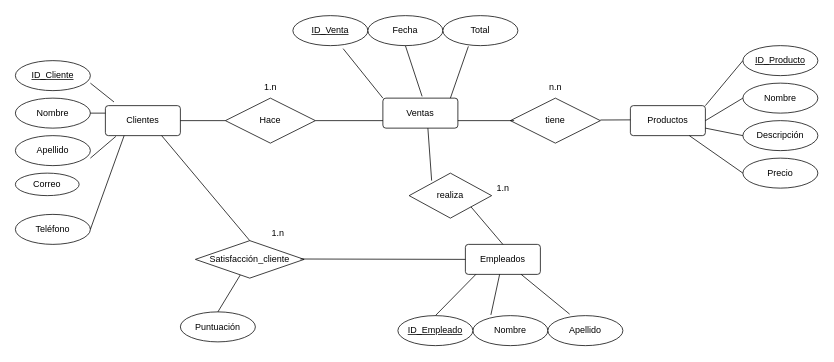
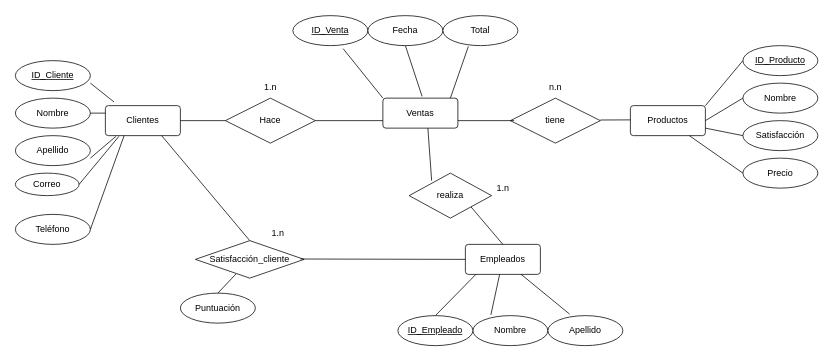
node "Descripción": label "Descripción" -> "Satisfacción"
edge "Clientes" -- "Correo": added
node "Puntuación": moved (218, 327) -> (218, 308)
